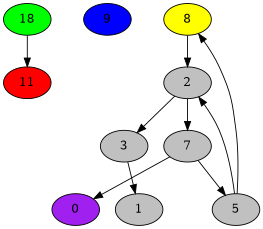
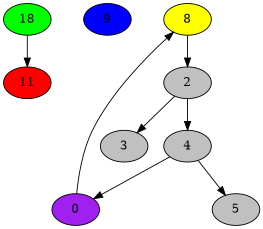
edge "5" -> "8": now "0" -> "8"
node "7": label "7" -> "4"
edge "5" -> "2": removed
node "1": removed
